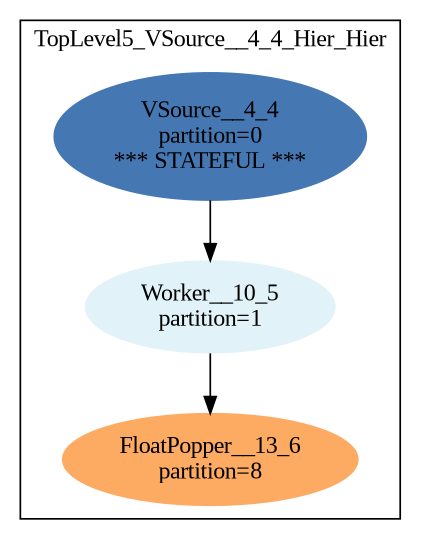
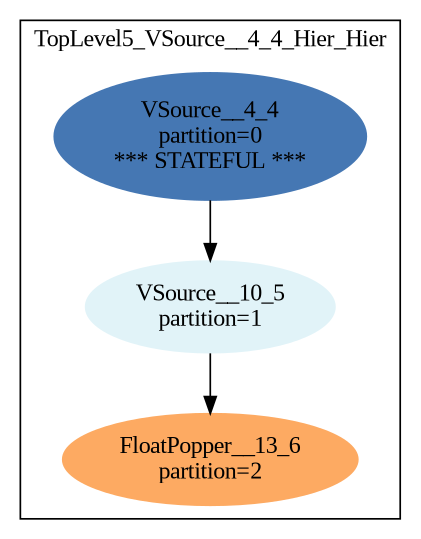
node "Worker__10_5 partition=1": label "Worker__10_5 partition=1" -> "VSource__10_5 partition=1"
node "FloatPopper__13_6 partition=8": label "FloatPopper__13_6 partition=8" -> "FloatPopper__13_6 partition=2"
